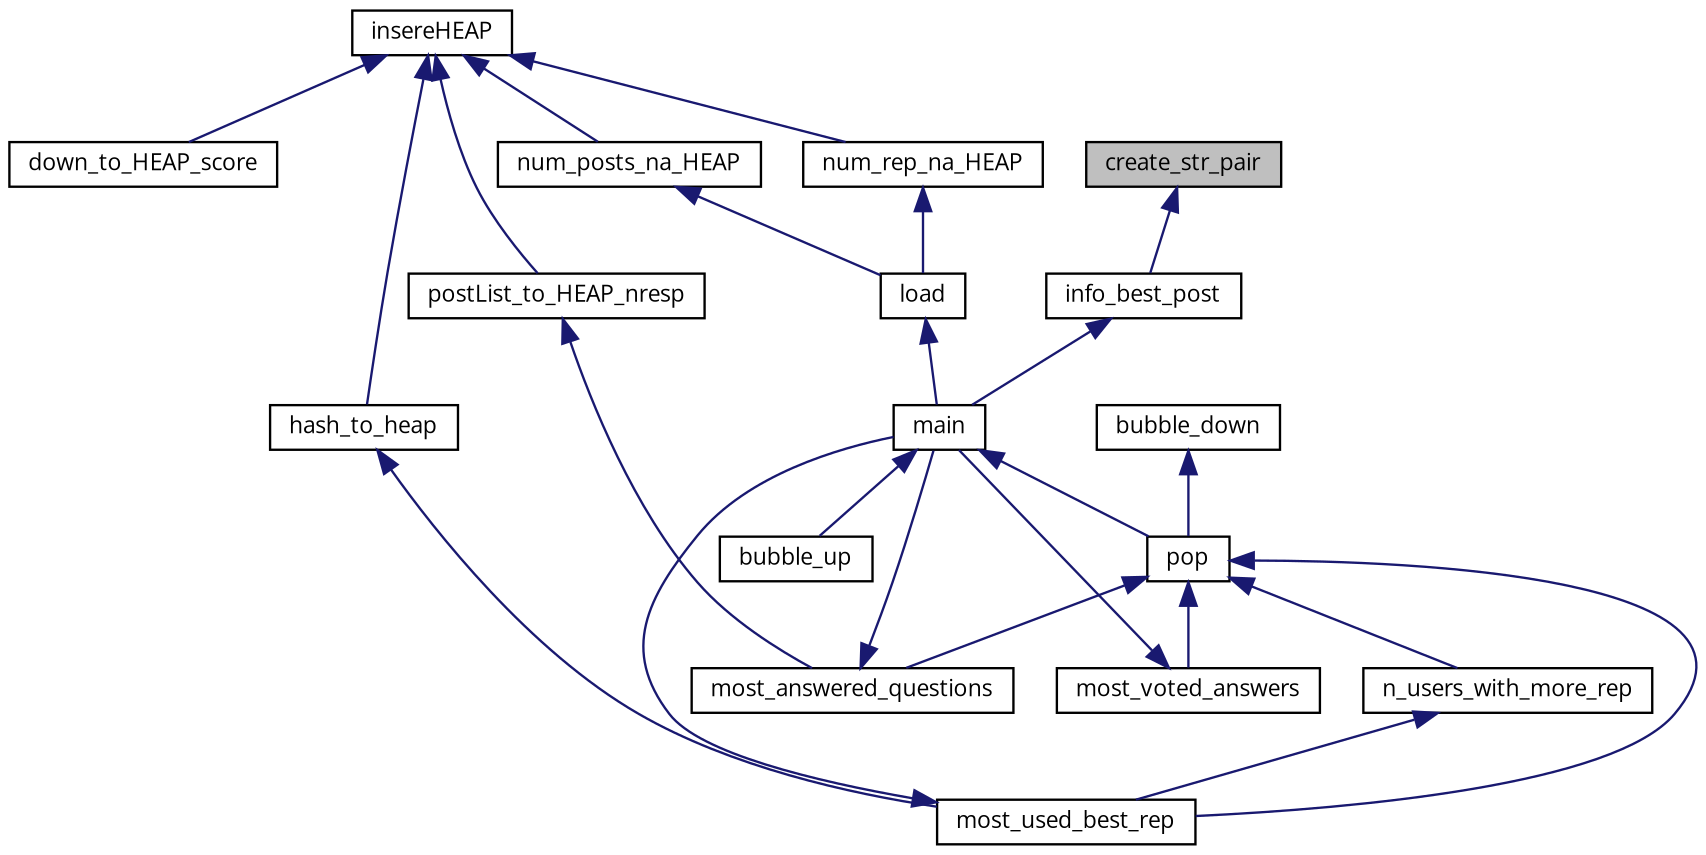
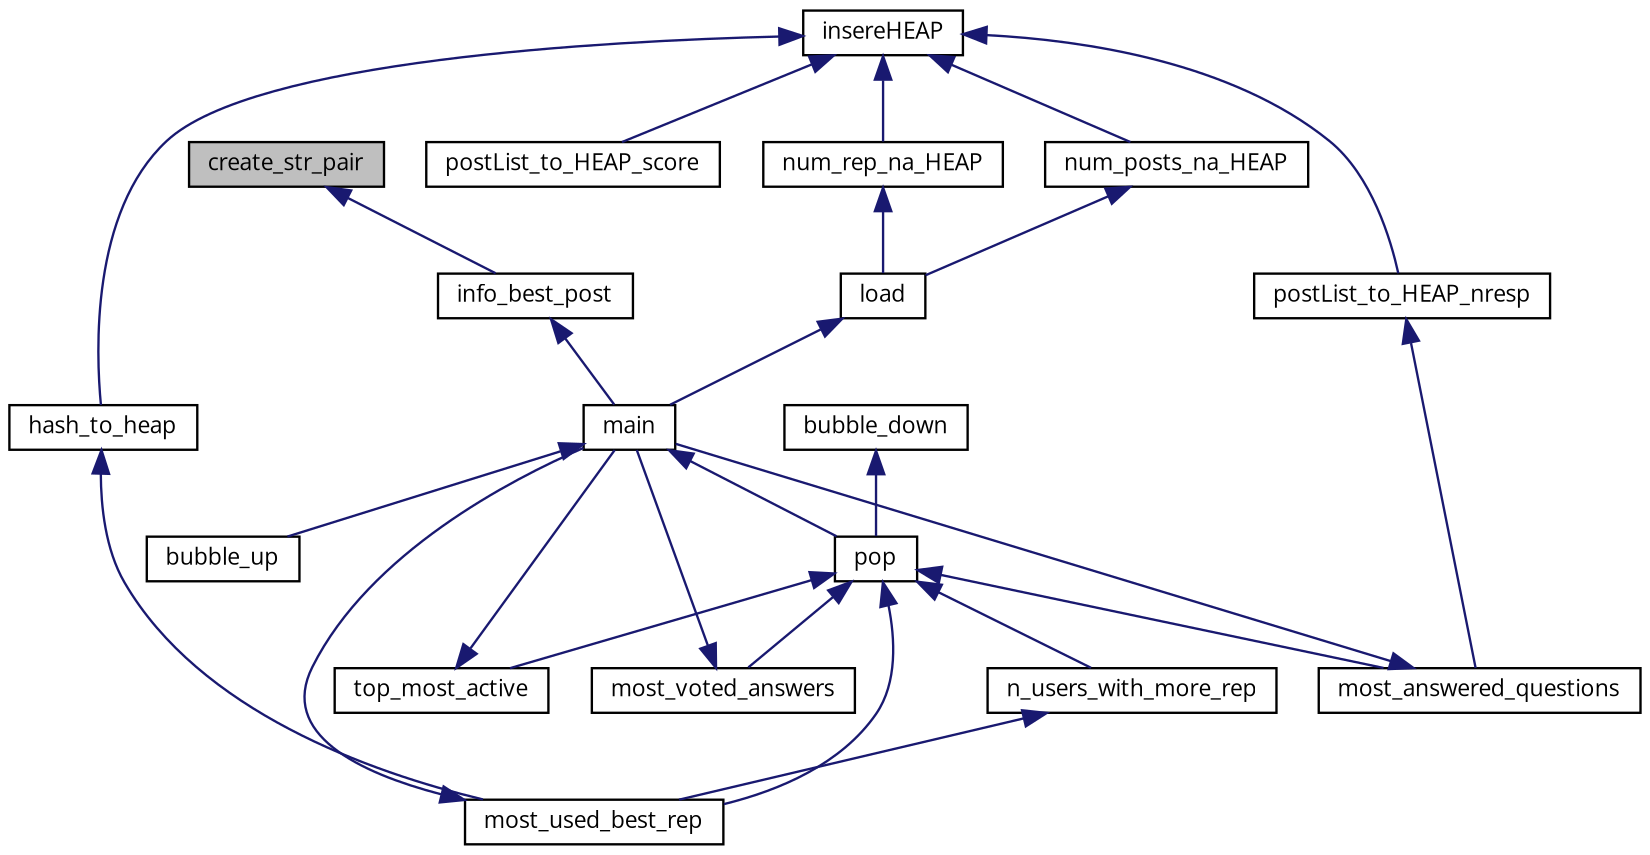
node "down_to_HEAP_score": label "down_to_HEAP_score" -> "postList_to_HEAP_score"
node "top_most_active": added
